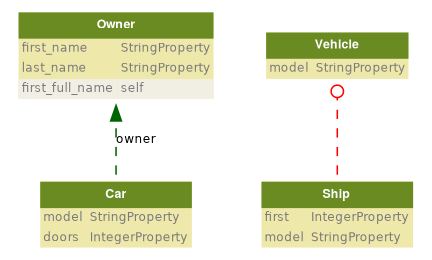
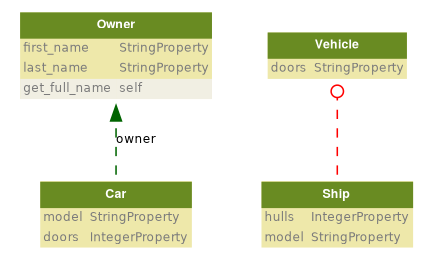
node "Vehicle": text "model" -> "doors"
node "Owner": text "first_full_name" -> "get_full_name"
node "Ship": text "first" -> "hulls"
